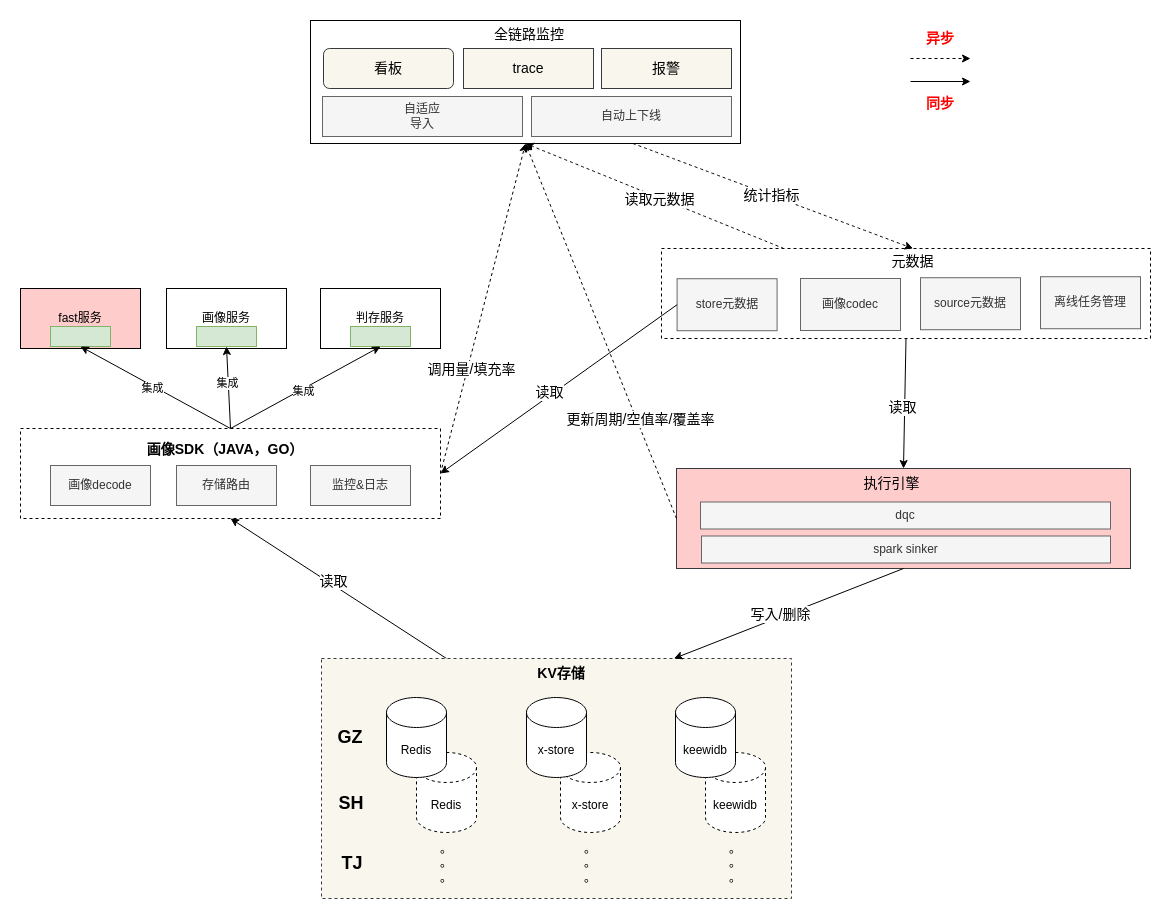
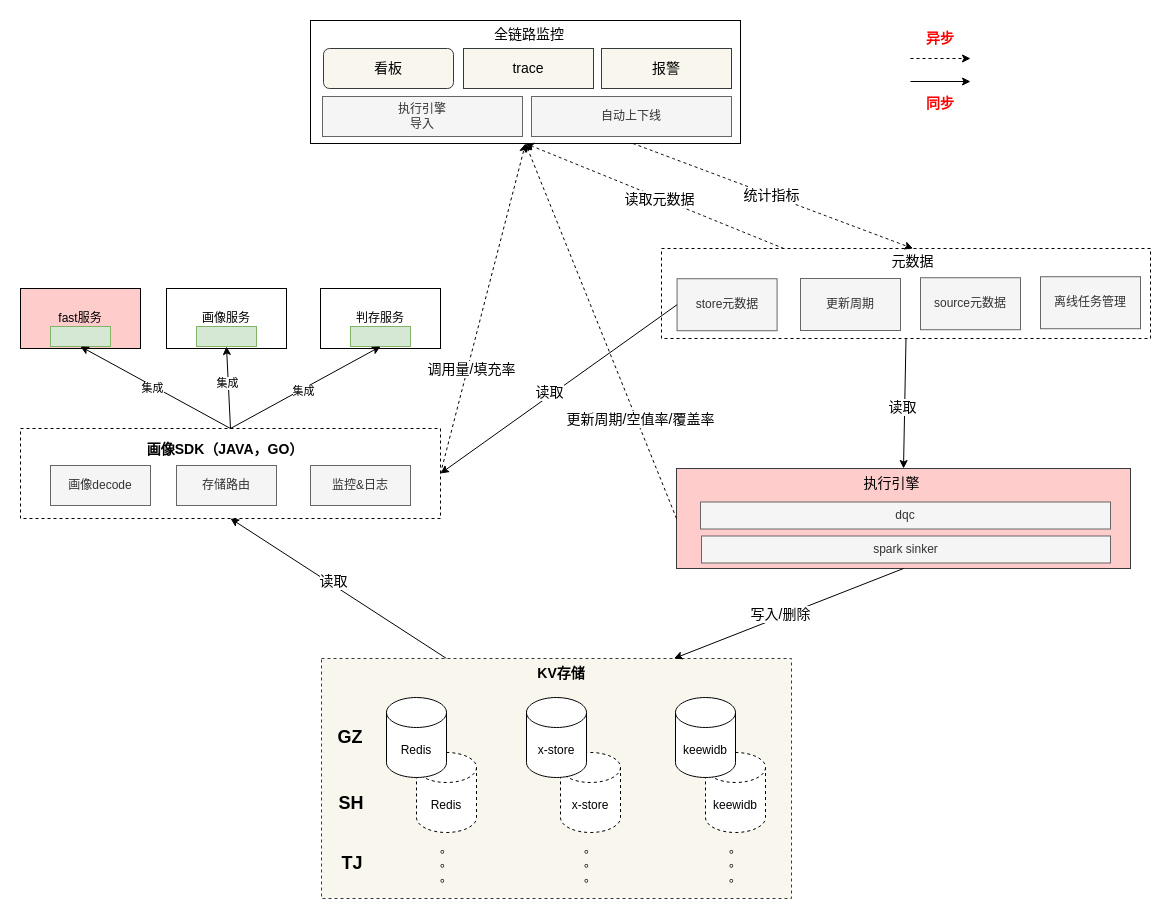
node "自适应 导入": label "自适应 导入" -> "执行引擎 导入"
node "画像codec": label "画像codec" -> "更新周期"
